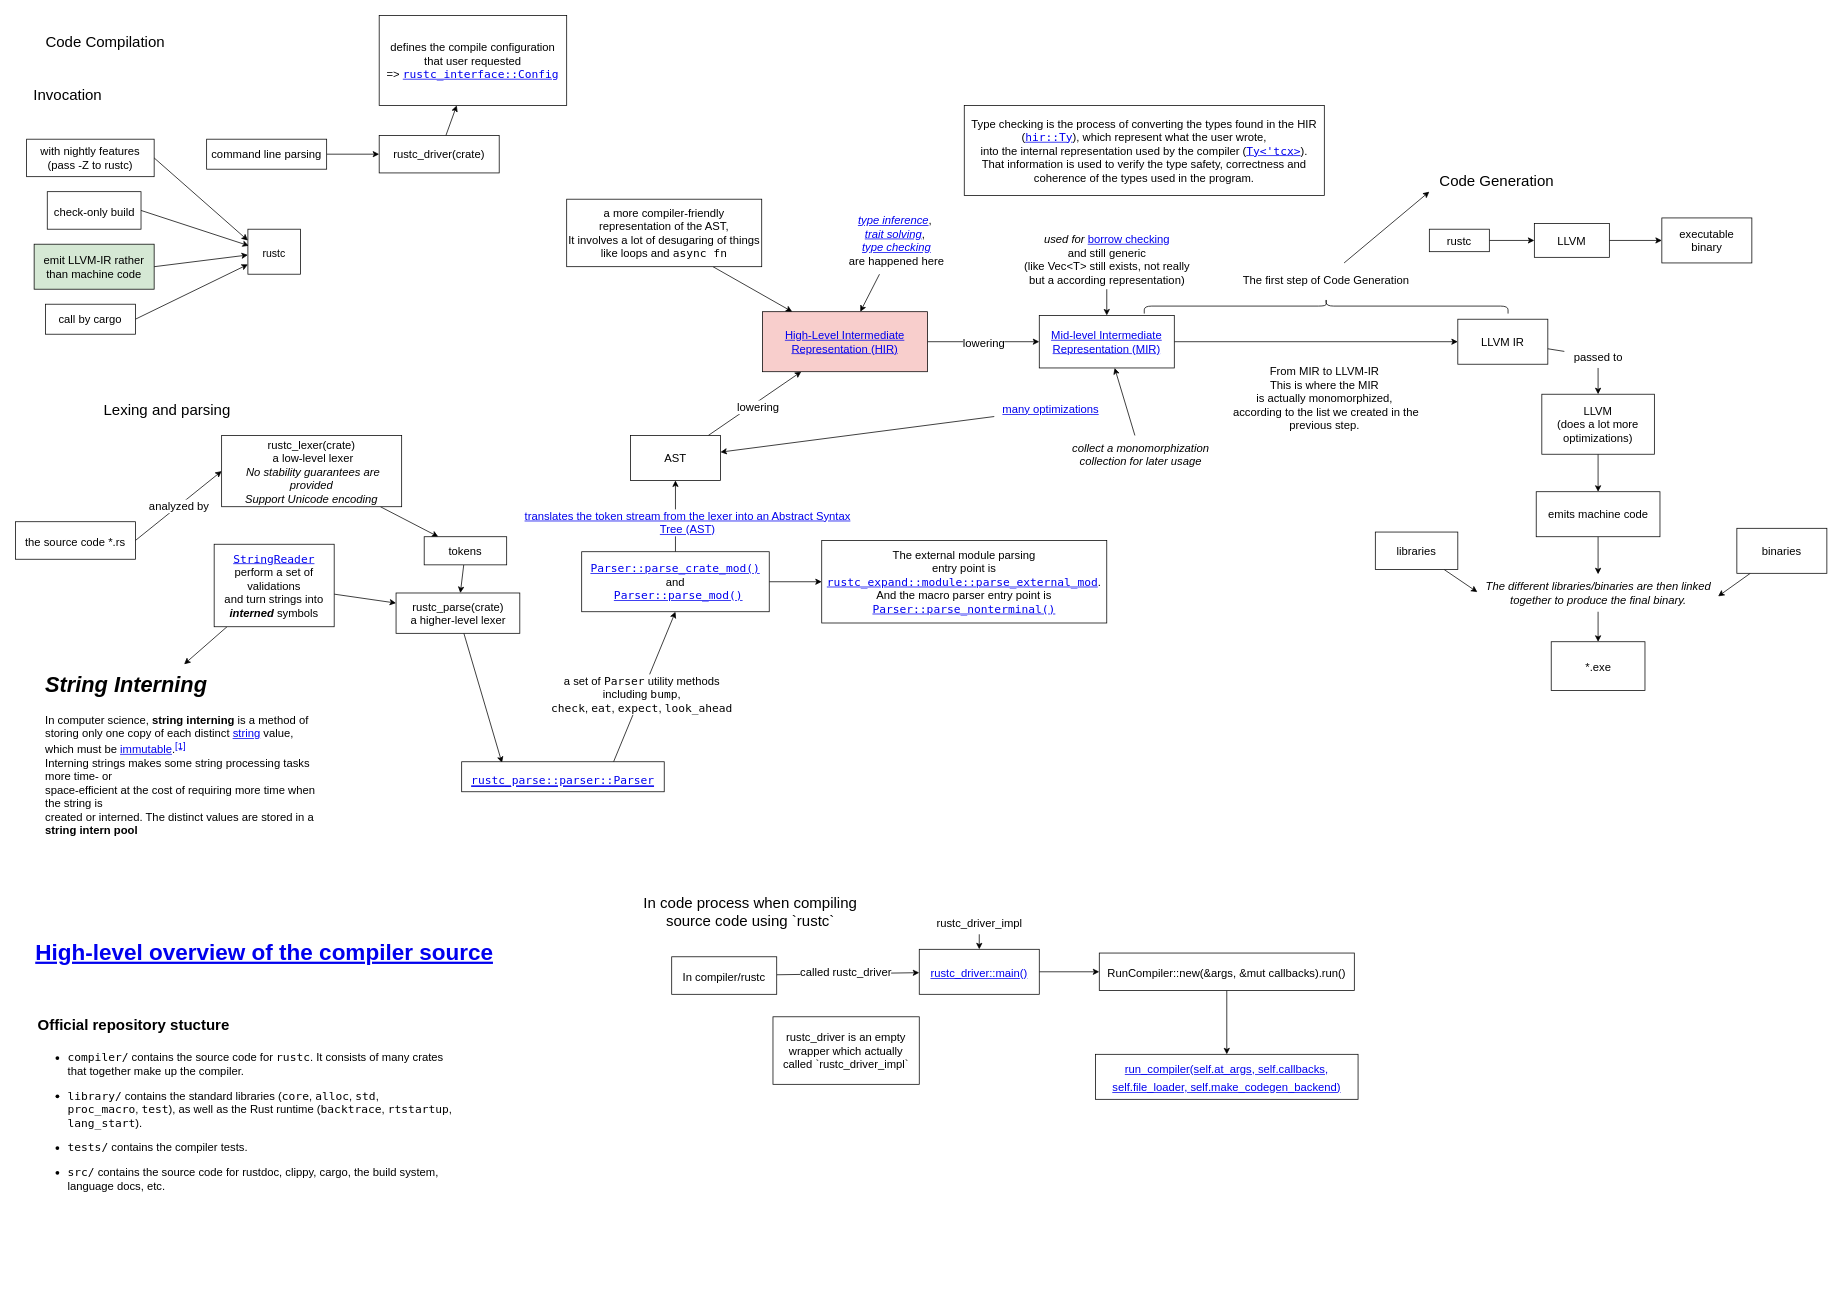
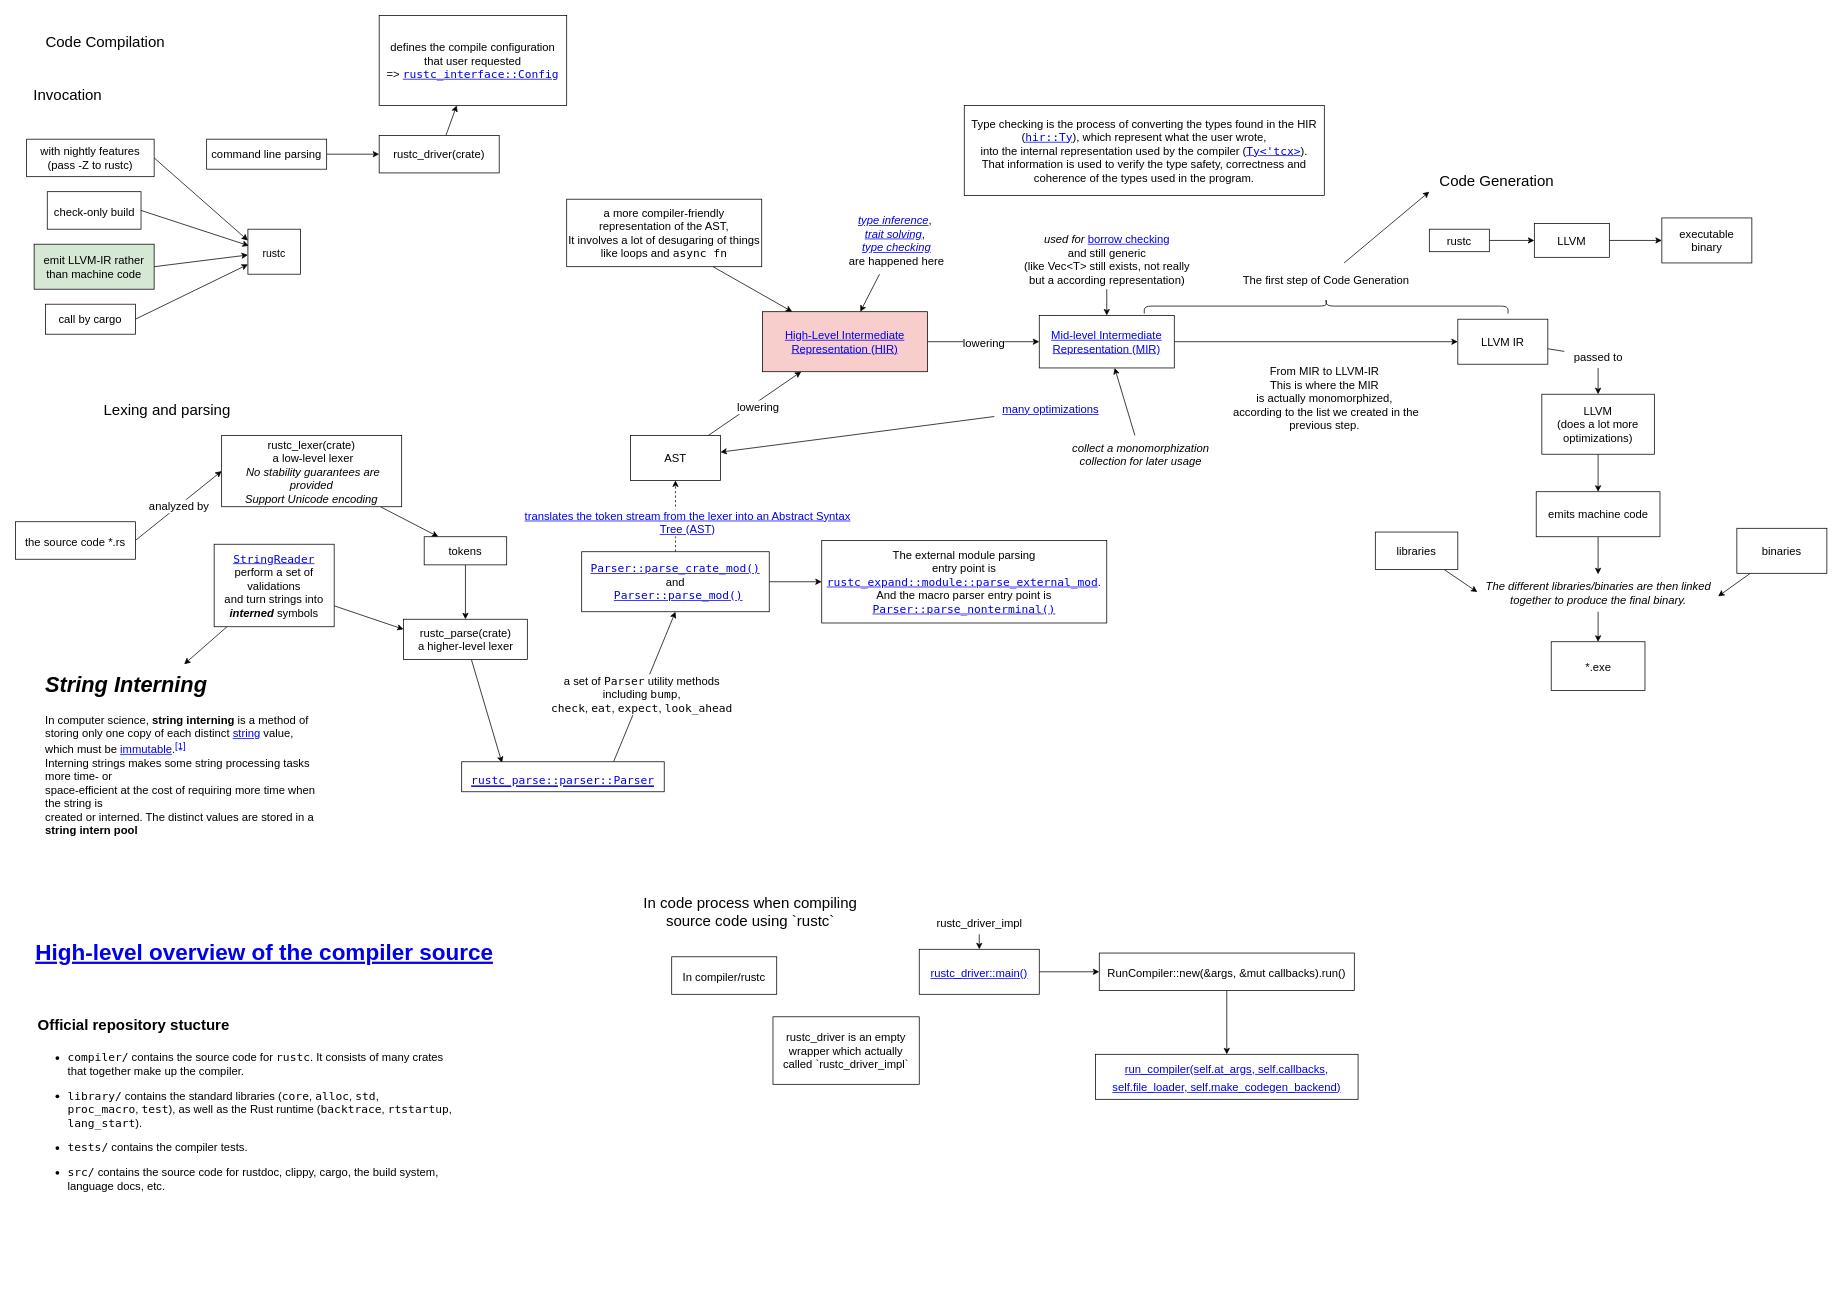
edge "Parser::parse_crate_mod() and Parser::parse_mod()" -> "AST": style solid -> dashed
node "rustc_parse(crate) a higher-level lexer": moved (458, 613) -> (465, 639)
edge "In compiler/rustc" -> "rustc_driver::main()": removed, label "called rustc_driver"
